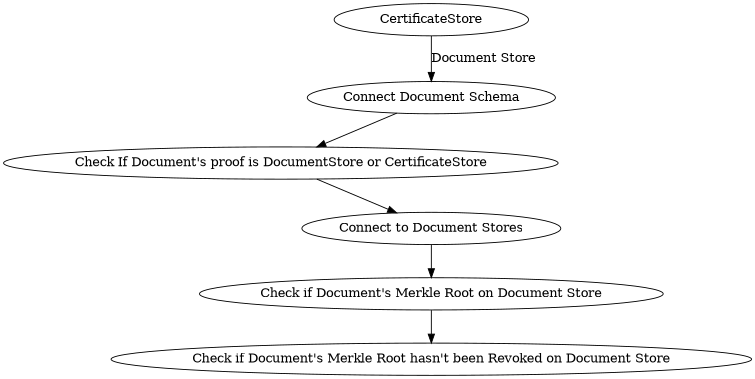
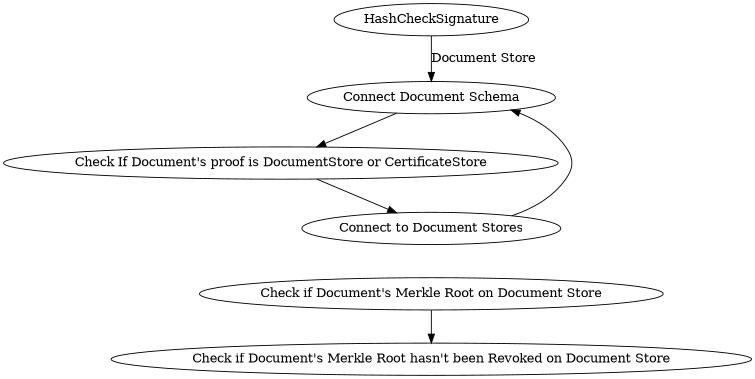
node "CertificateStore": label "CertificateStore" -> "HashCheckSignature"
edge "Connect to Document Stores" -> "Check if Document's Merkle Root on Document Store": now "Connect to Document Stores" -> "Connect Document Schema"
